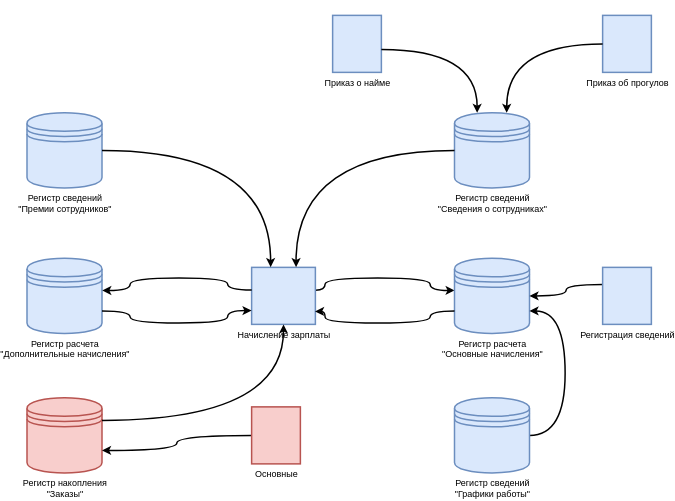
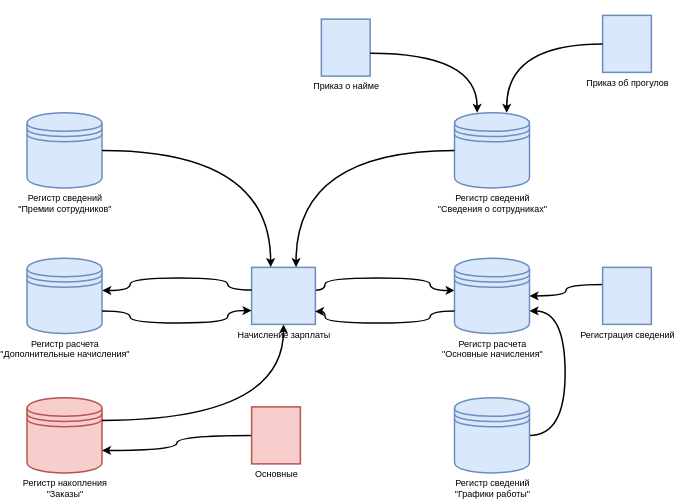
node "Приказ о найме": moved (357, 44) -> (346, 48)
